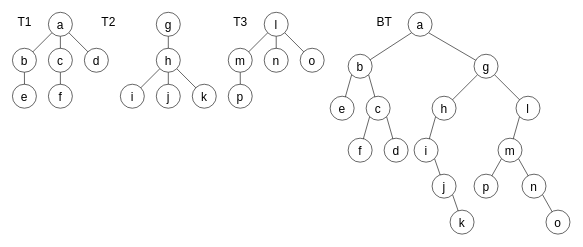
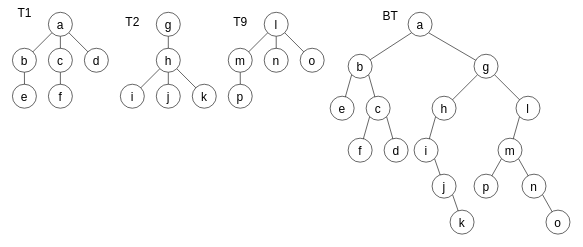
node "T1": moved (24, 21) -> (24, 12)
node "T2": moved (108, 21) -> (132, 21)
node "T3": label "T3" -> "T9"
node "BT": moved (384, 21) -> (390, 15)
